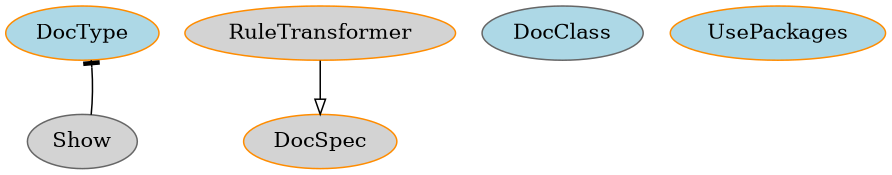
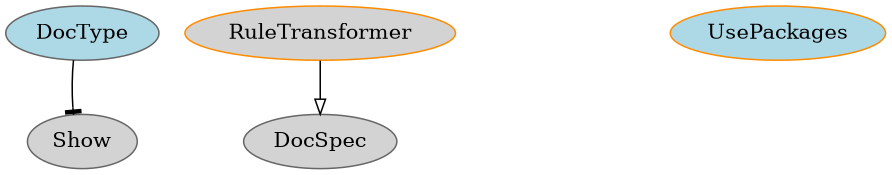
node "DocType": color darkorange -> gray40
node "DocClass": removed
edge "Show" -> "DocType": reversed
node "DocSpec": color darkorange -> gray40
